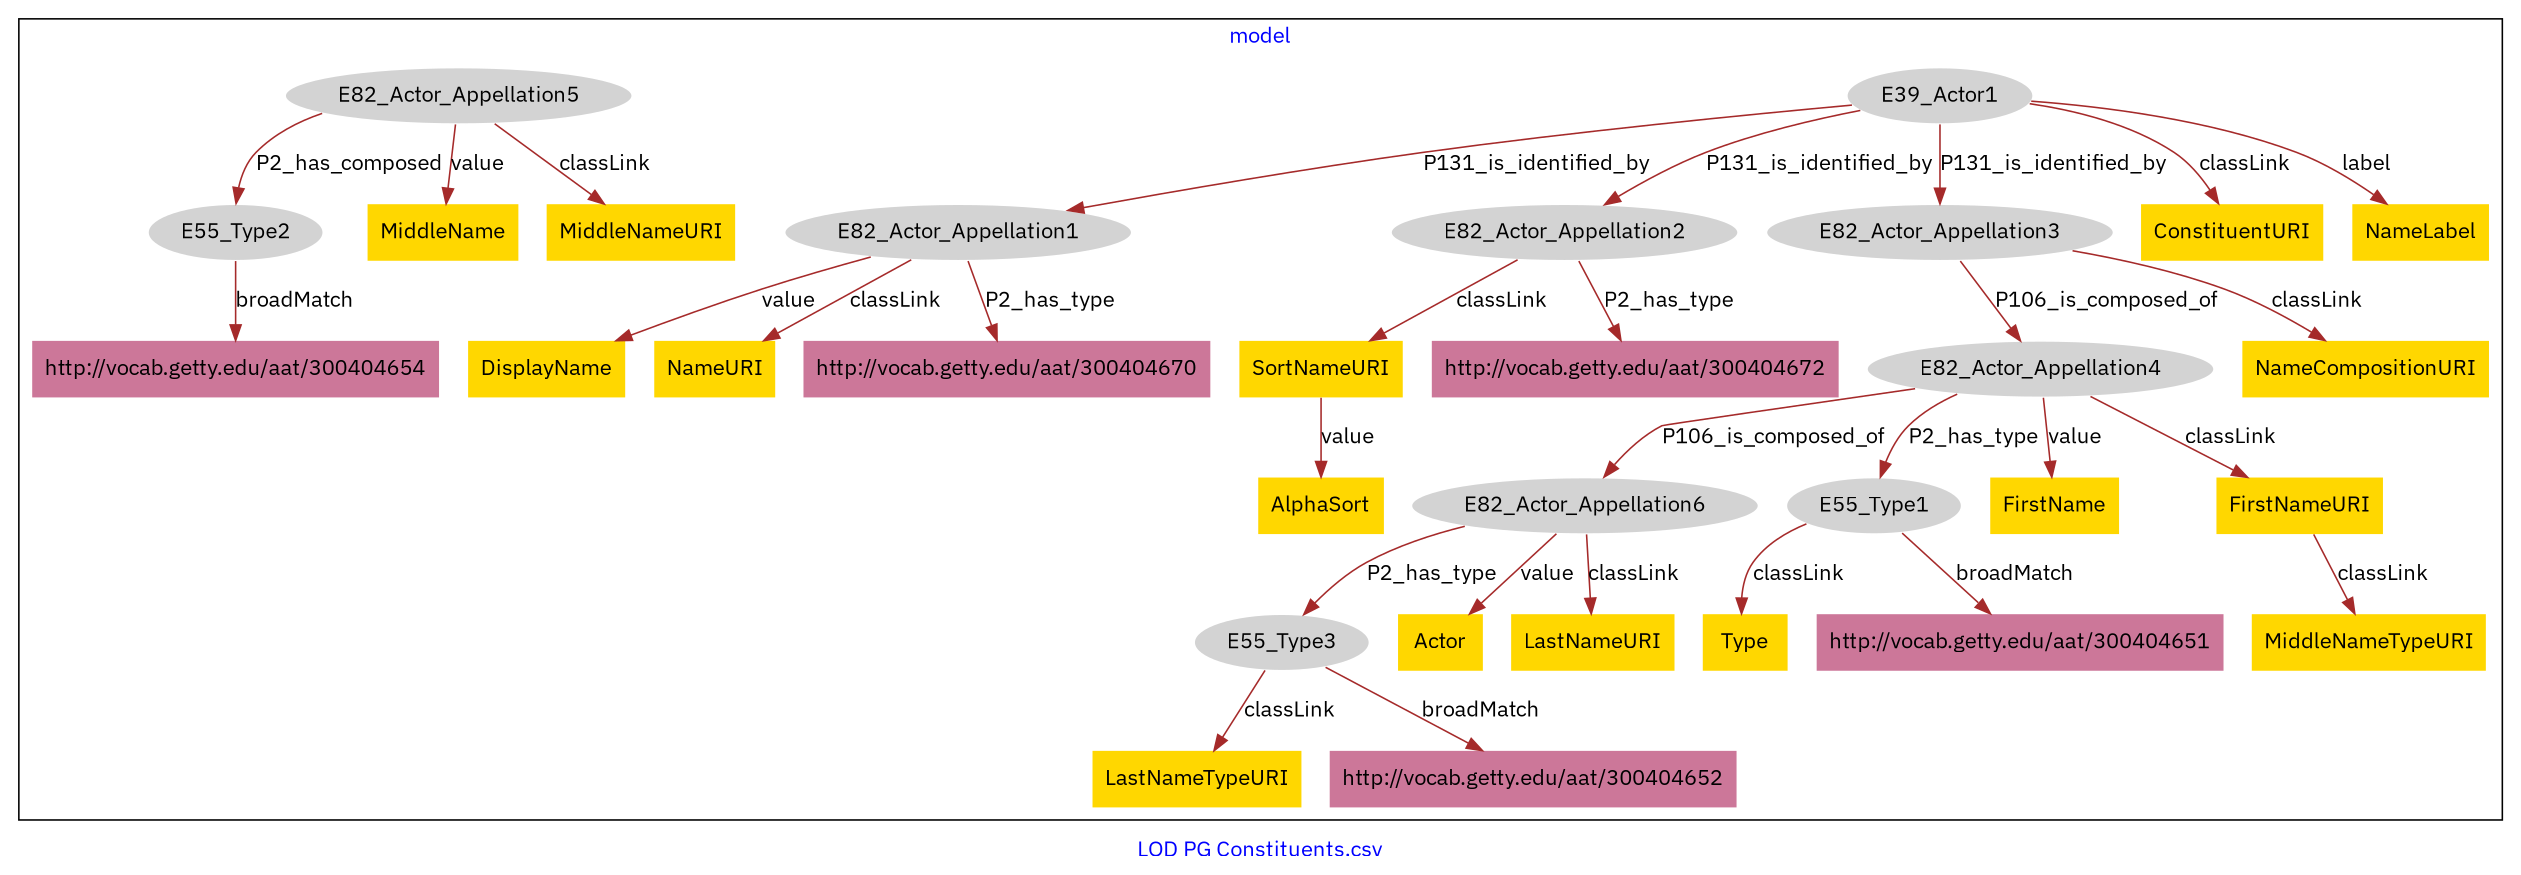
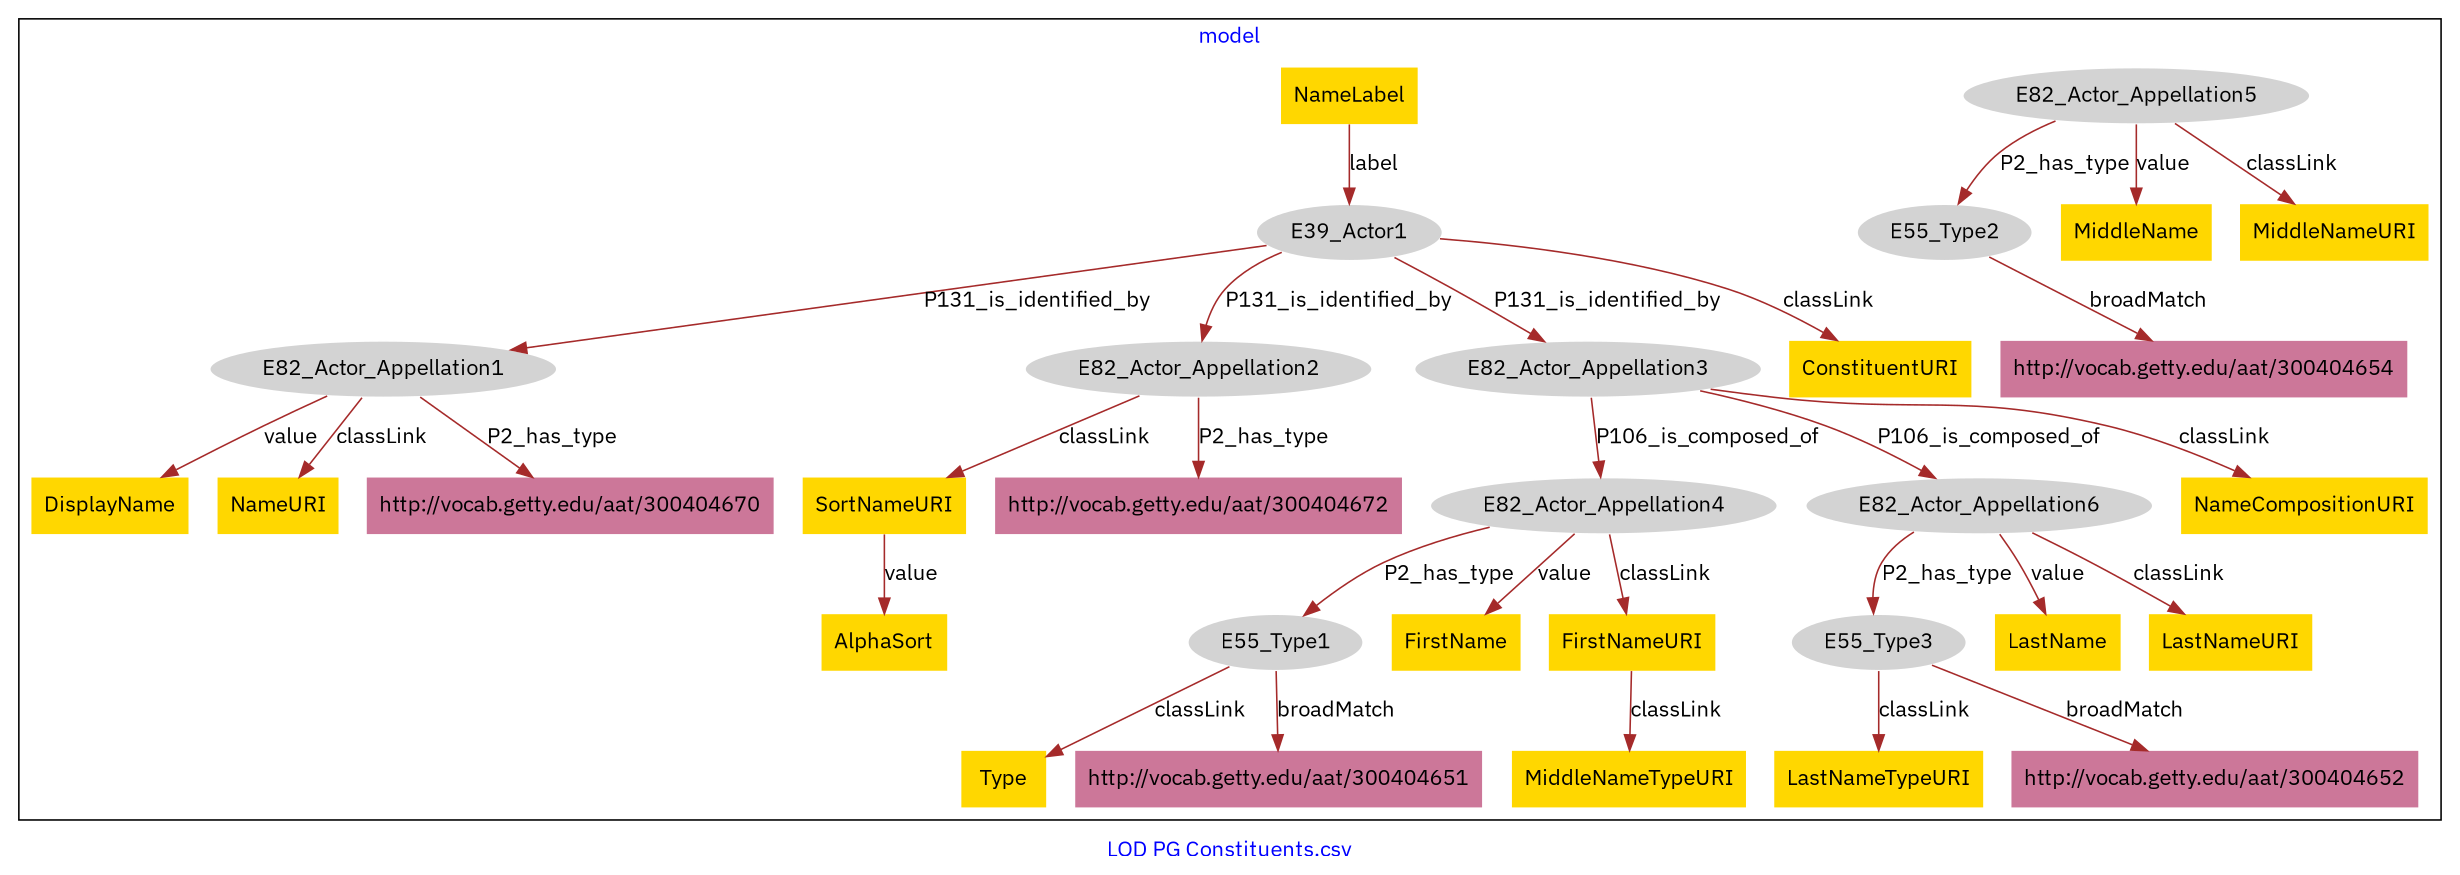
edge "E39_Actor1" -> "NameLabel": reversed
edge "E82_Actor_Appellation5" -> "E55_Type2": label "P2_has_composed" -> "P2_has_type"
edge "E82_Actor_Appellation4" -> "E82_Actor_Appellation6": now "E82_Actor_Appellation3" -> "E82_Actor_Appellation6"
node "Actor": label "Actor" -> "LastName"
